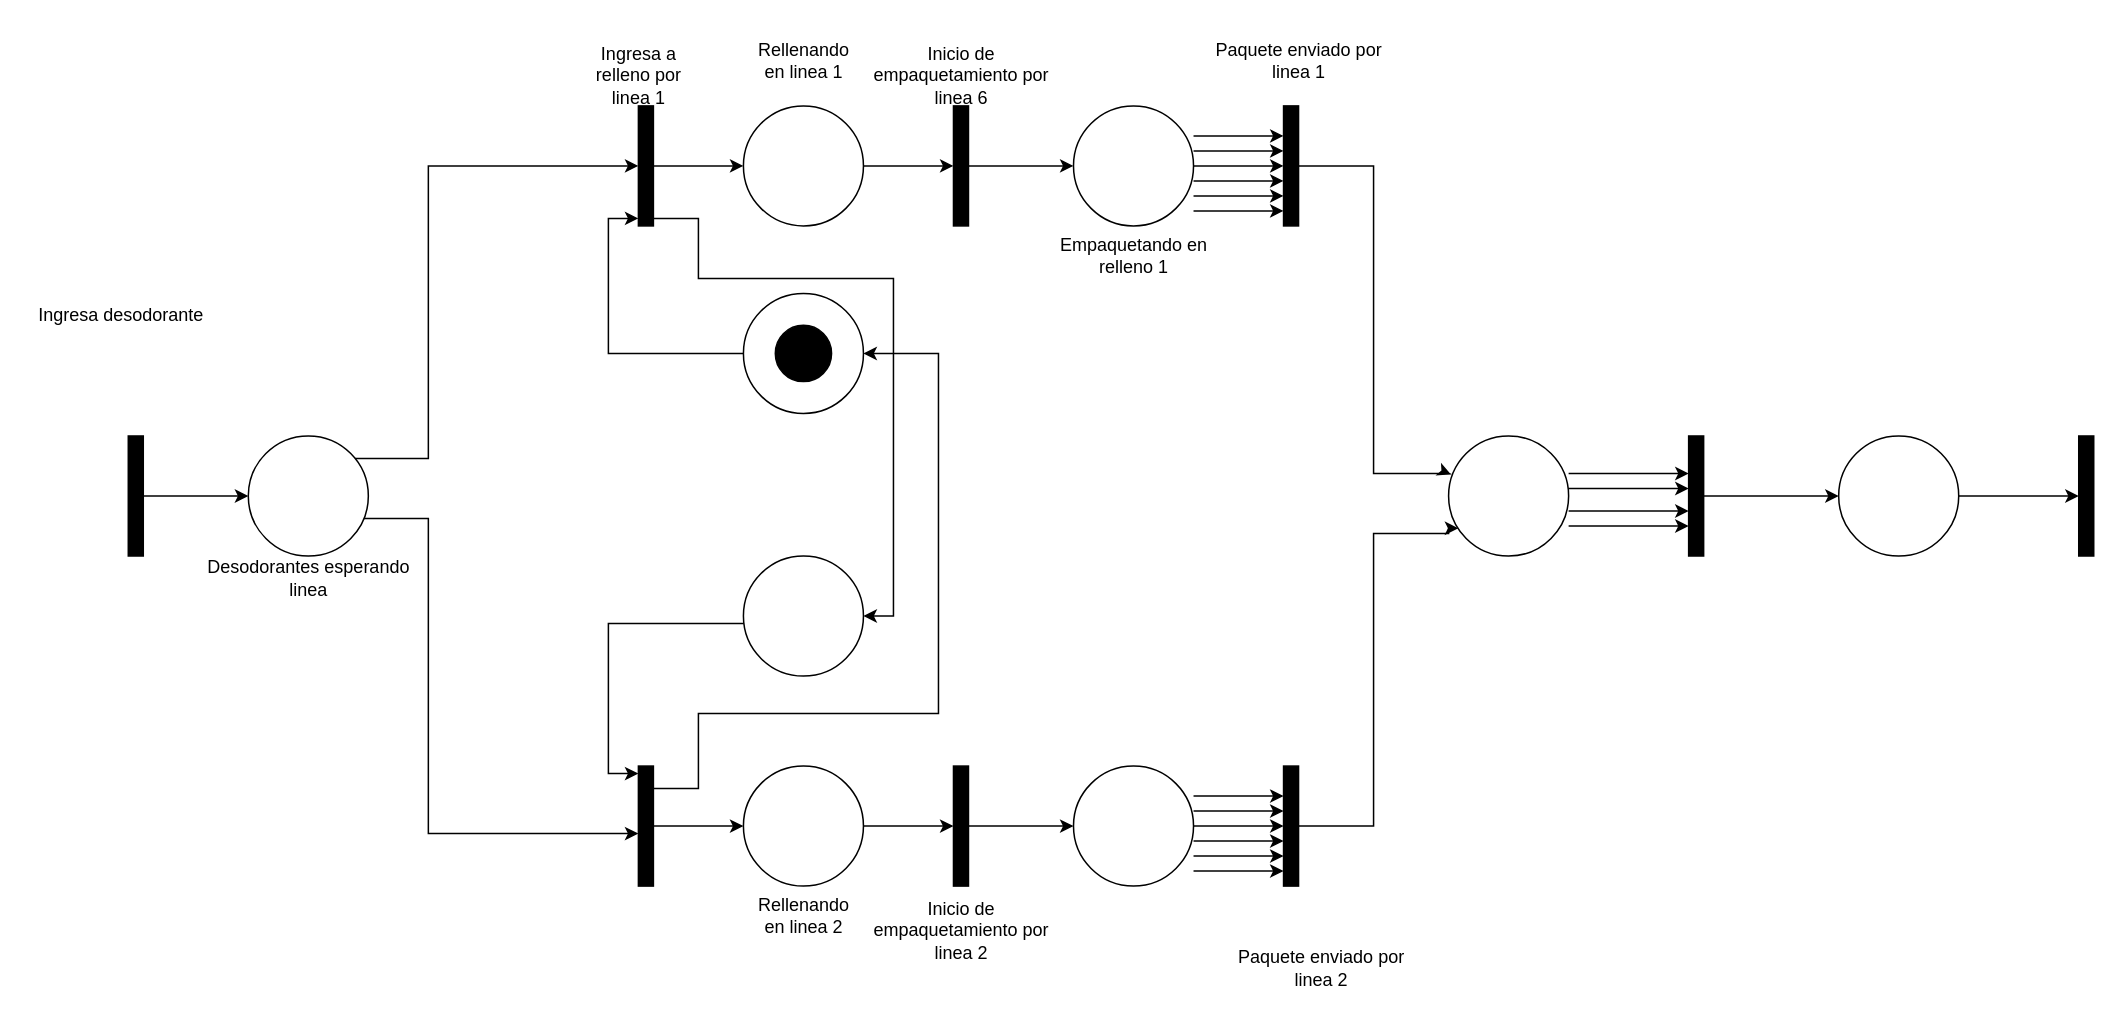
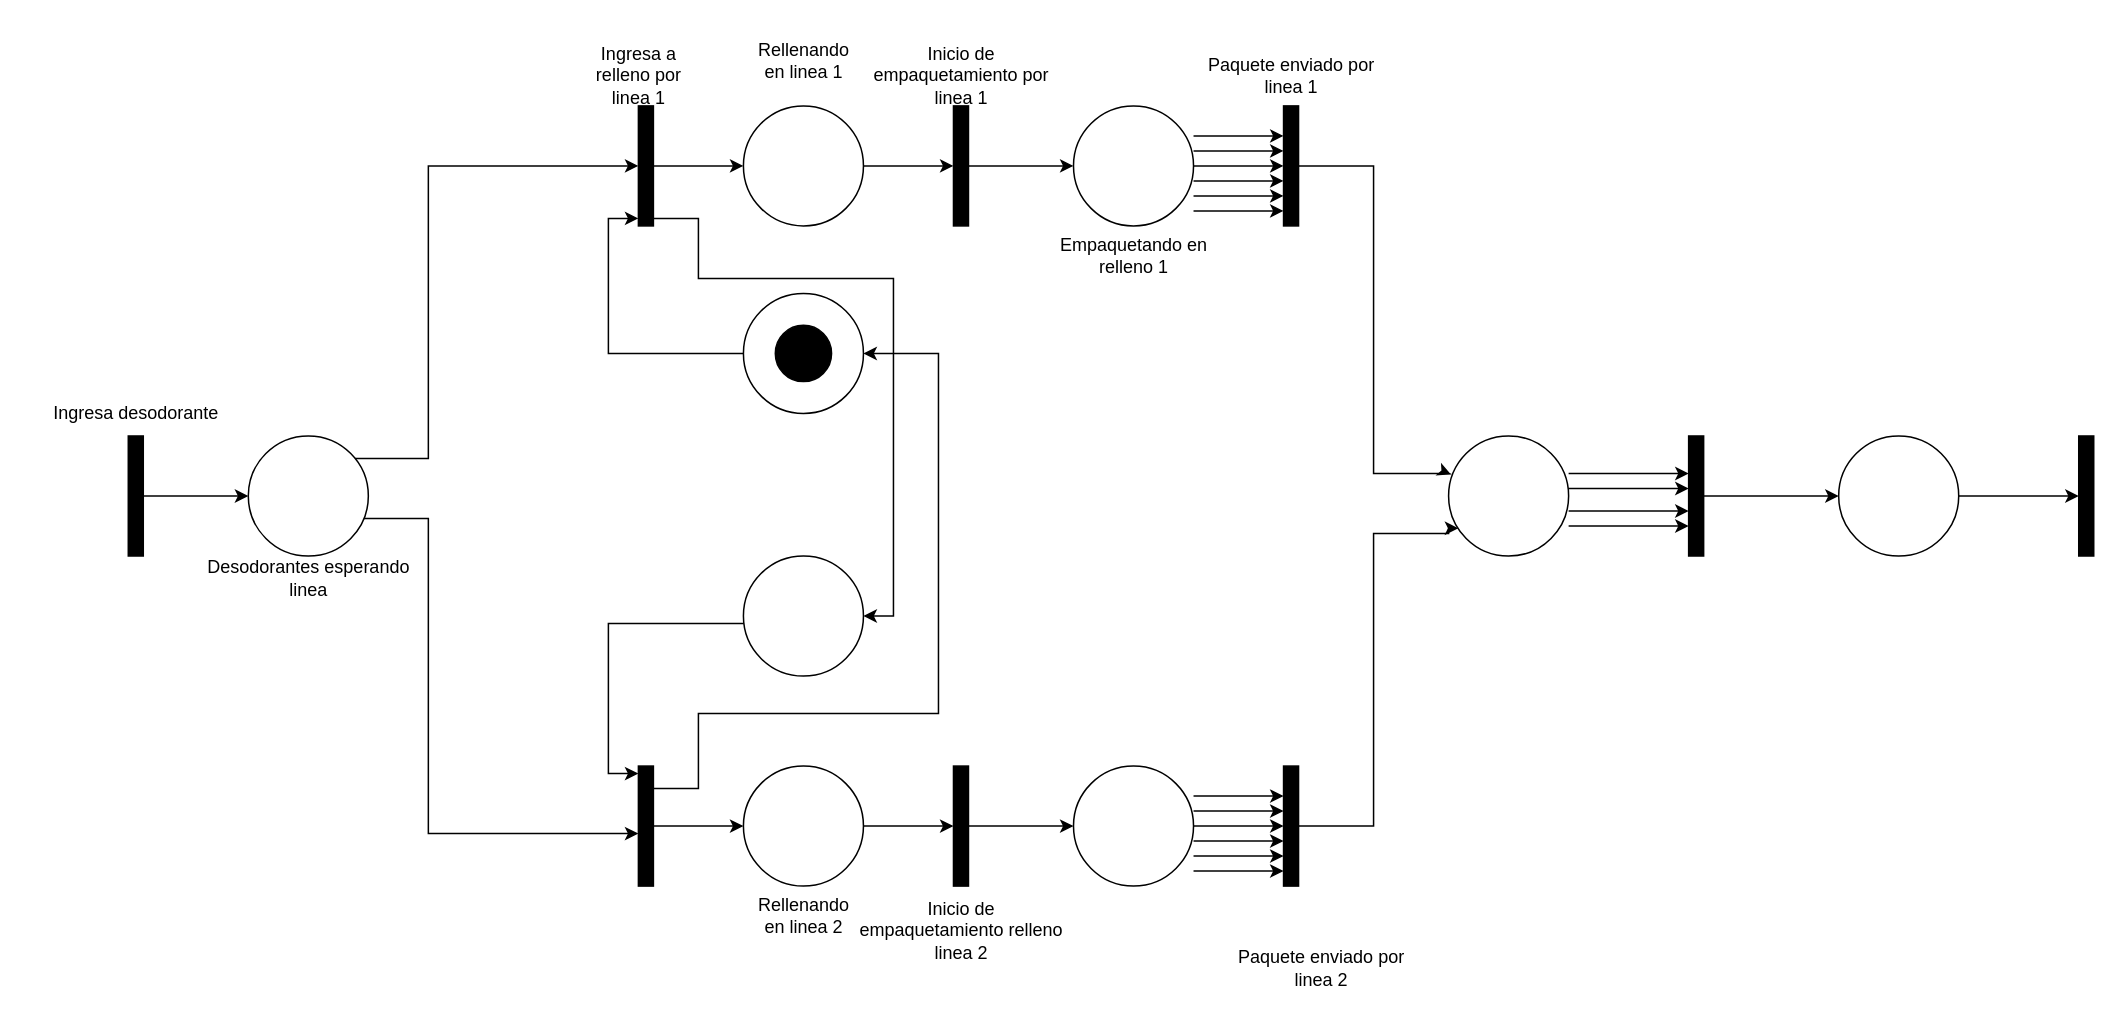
node "Paquete enviado por linea 1": moved (1298, 61) -> (1291, 76)
node "Inicio de empaquetamiento por linea 6": label "Inicio de empaquetamiento por linea 6" -> "Inicio de empaquetamiento por linea 1"
node "Ingresa desodorante": moved (121, 316) -> (136, 413)
node "Inicio de empaquetamiento por linea 2": label "Inicio de empaquetamiento por linea 2" -> "Inicio de empaquetamiento relleno linea 2"
